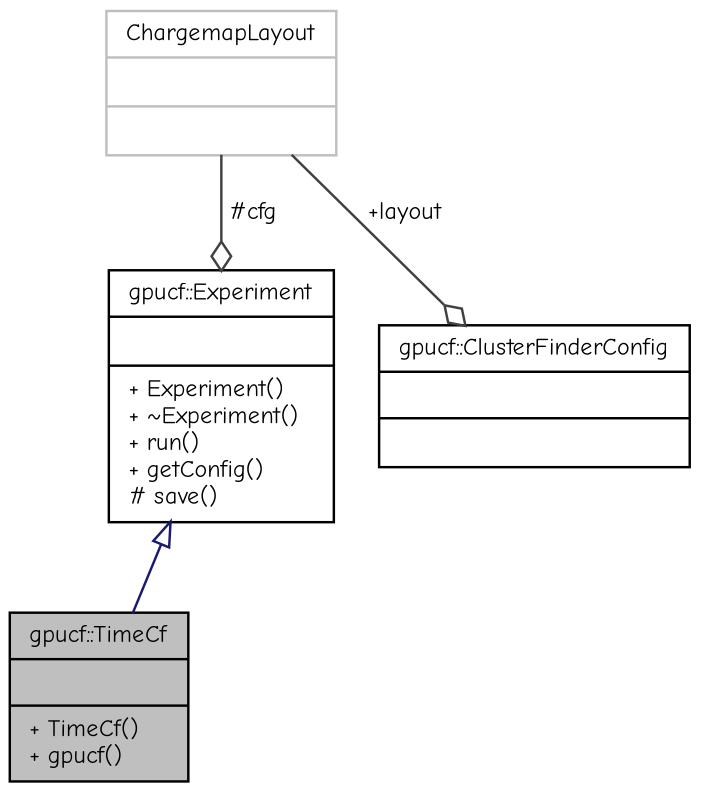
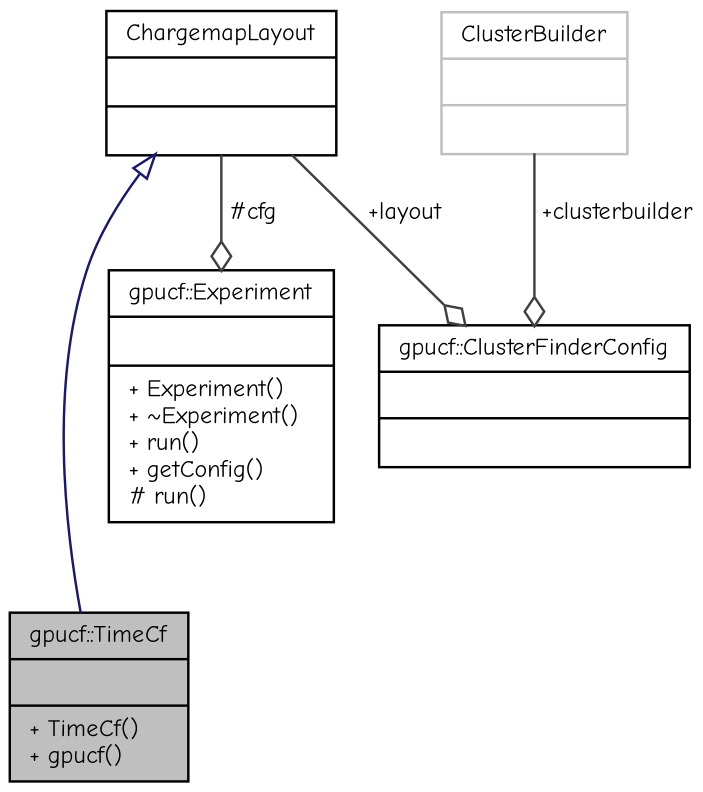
node "ChargemapLayout": color grey75 -> black
node "ClusterBuilder": added
node "gpucf::Experiment": text "# save()" -> "# run()"
edge "gpucf::TimeCf" -> "gpucf::Experiment": now "gpucf::TimeCf" -> "ChargemapLayout"
